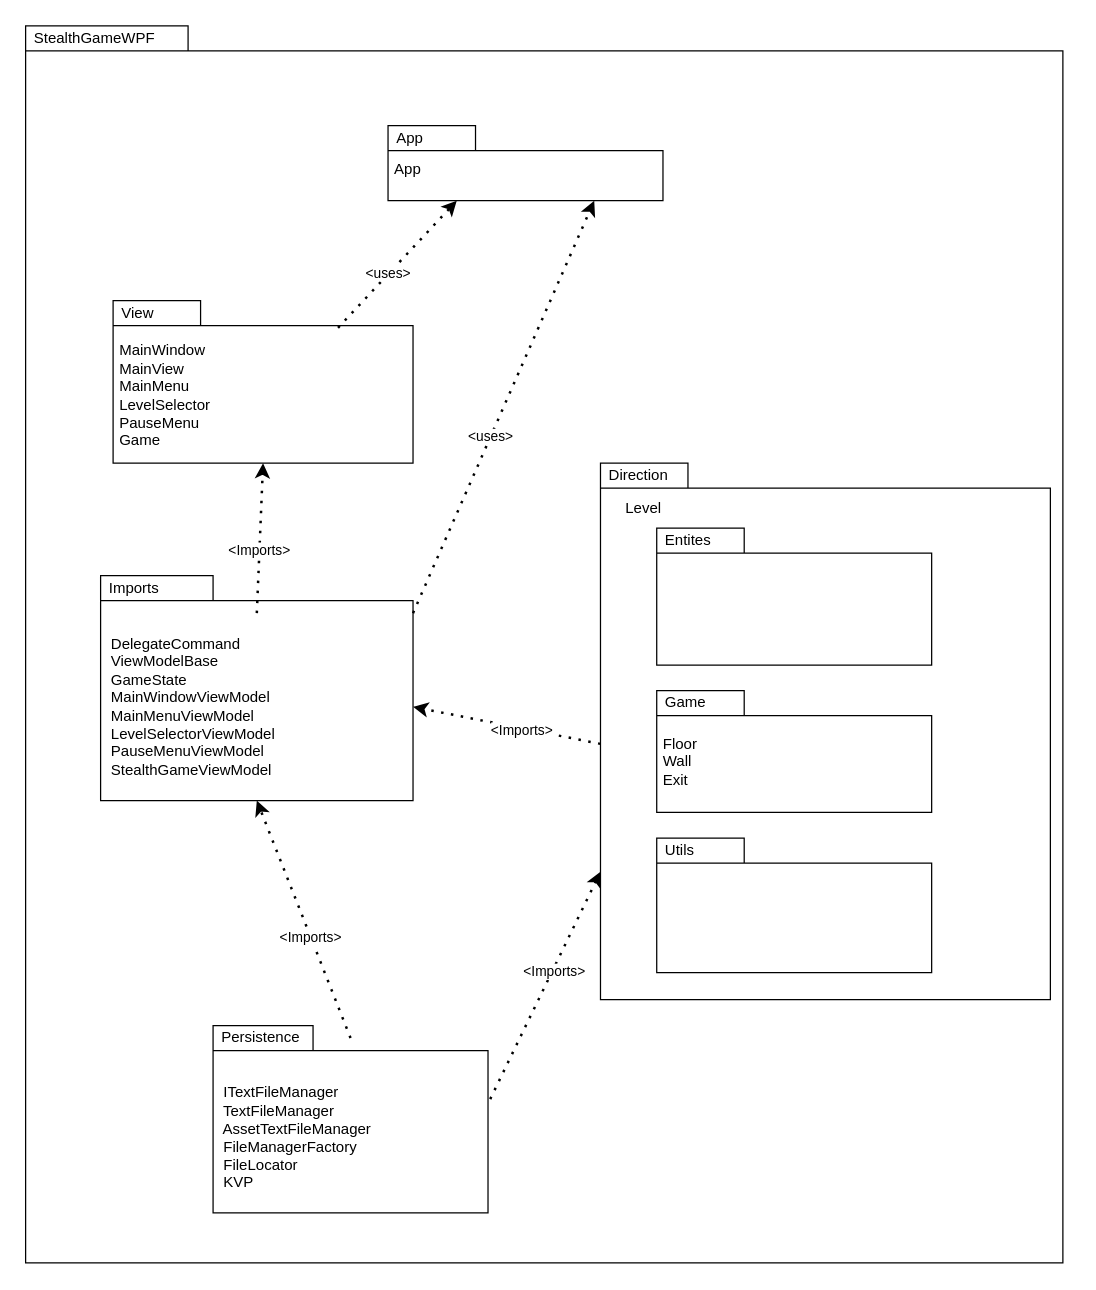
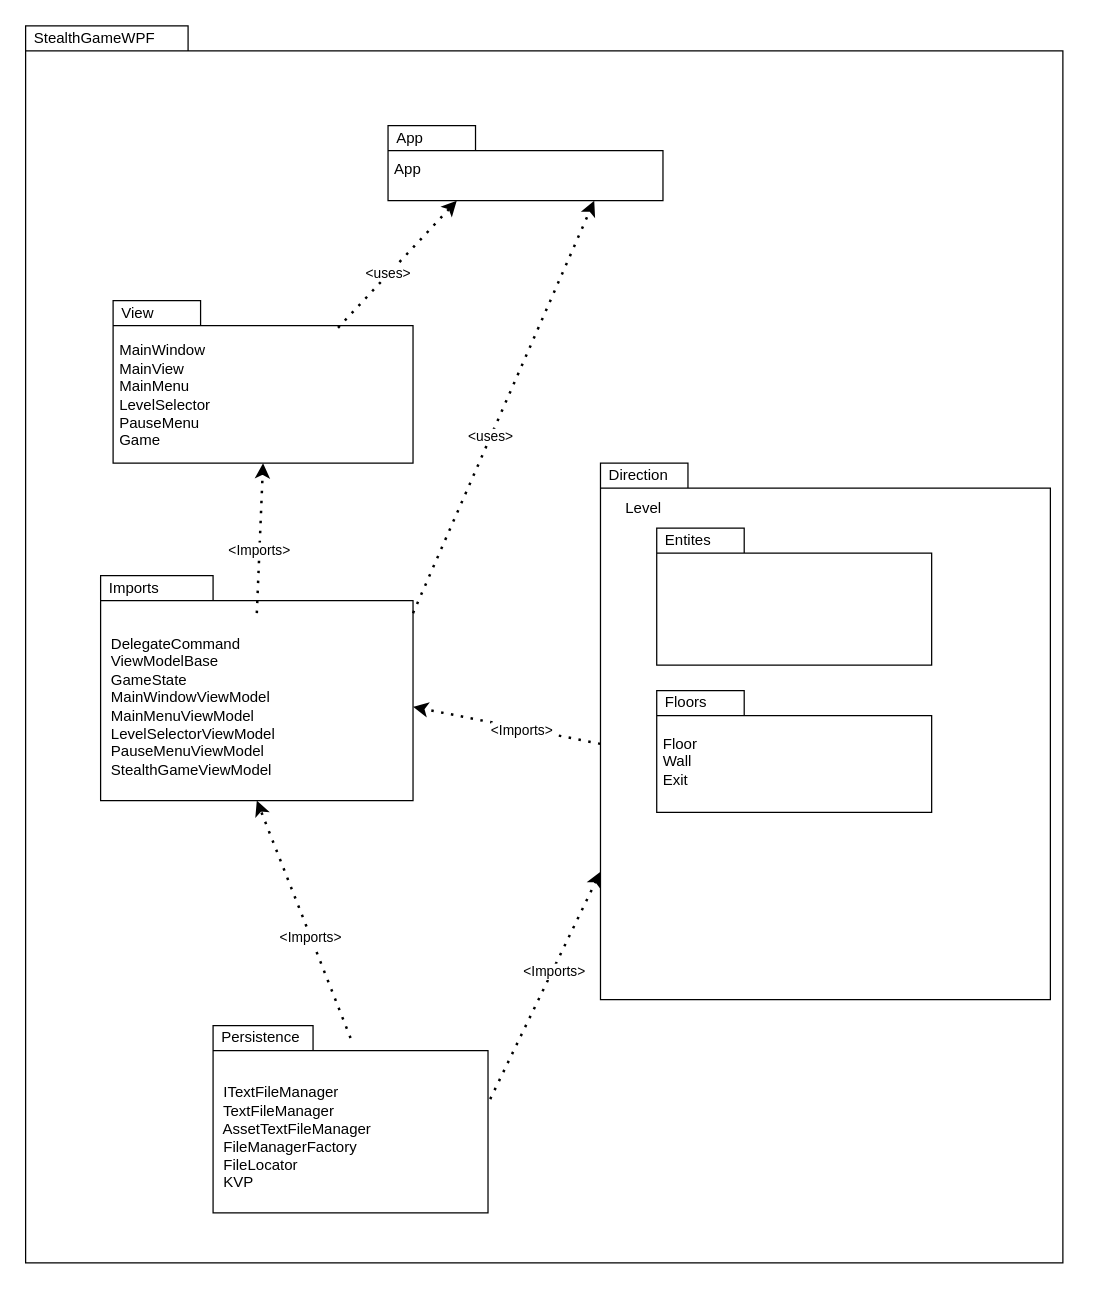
node "Game": label "Game" -> "Floors"
node "Utils": removed
